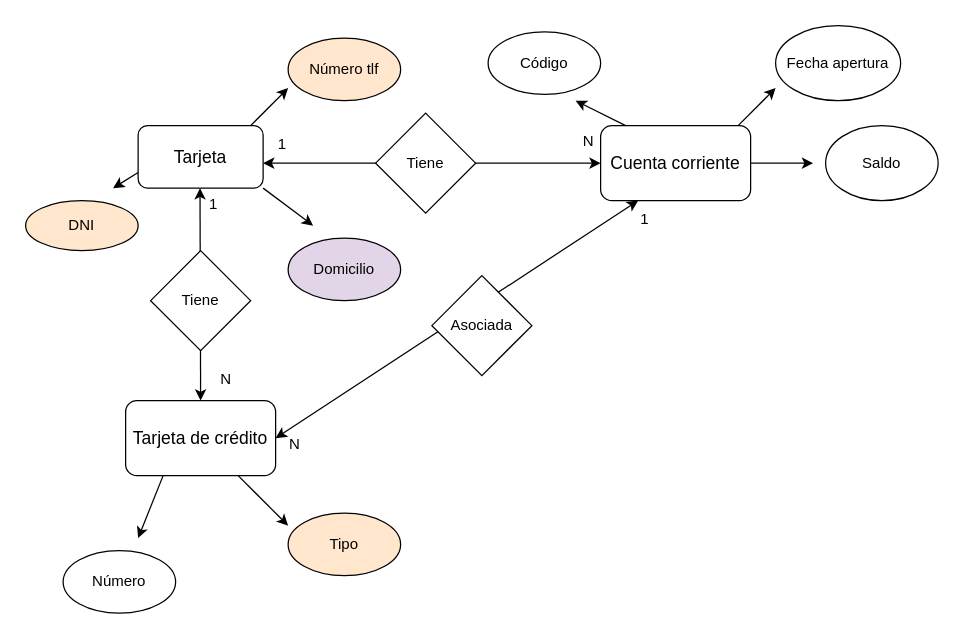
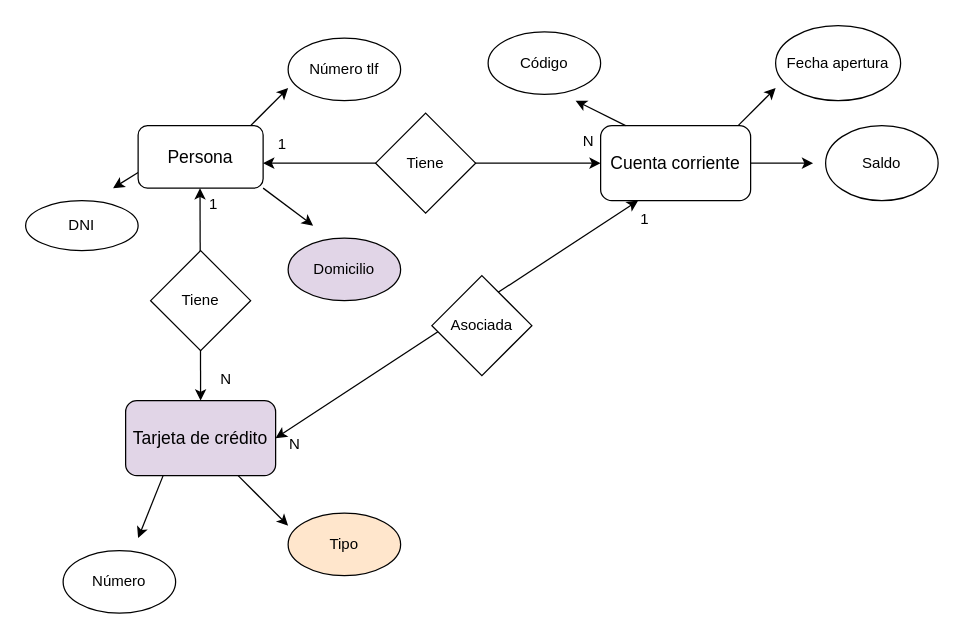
node "Número tlf": fillcolor #ffe6cc -> #ffffff
node "Tarjeta": label "Tarjeta" -> "Persona"
node "DNI": fillcolor #ffe6cc -> #ffffff
node "Tarjeta de crédito": fillcolor #ffffff -> #e1d5e7
